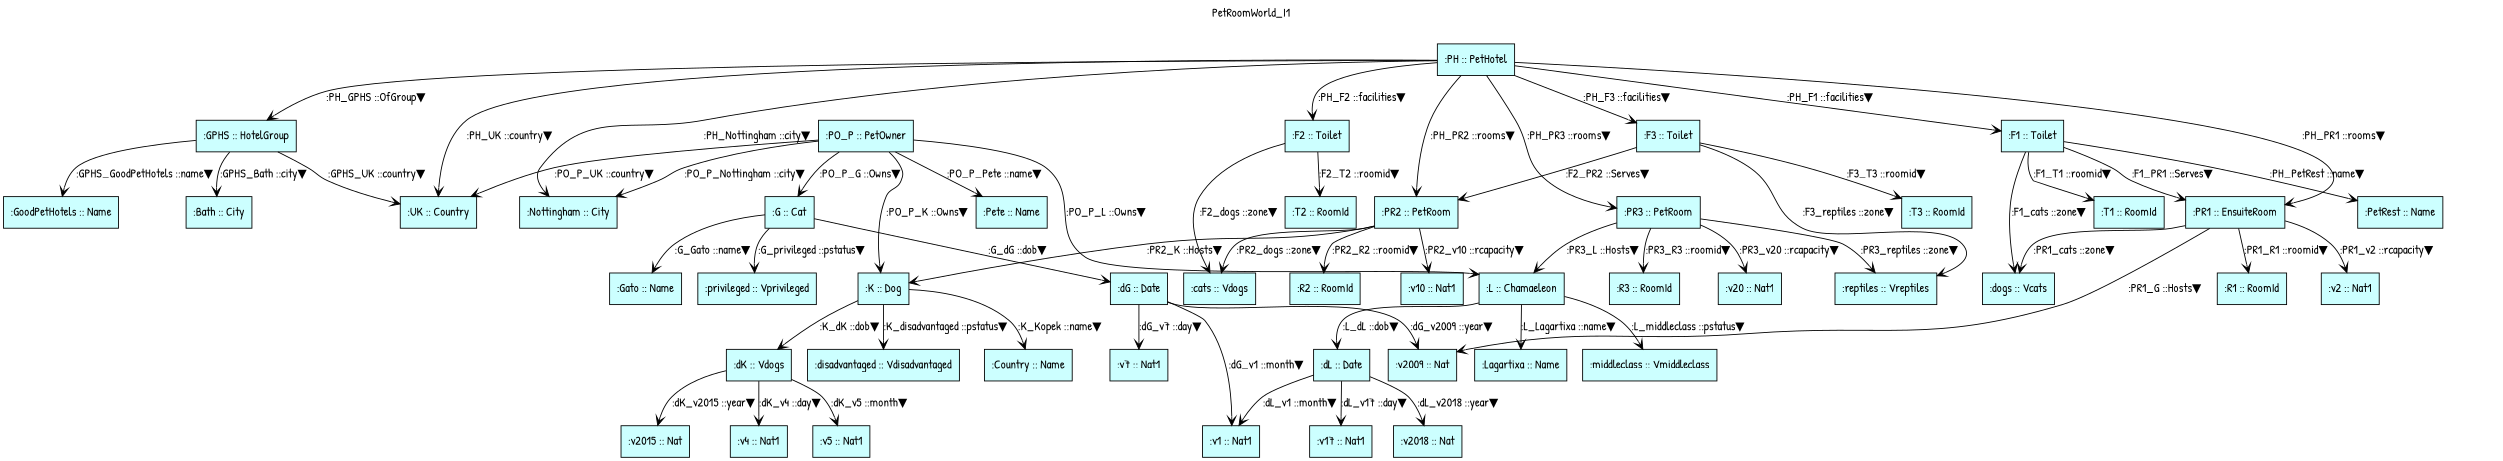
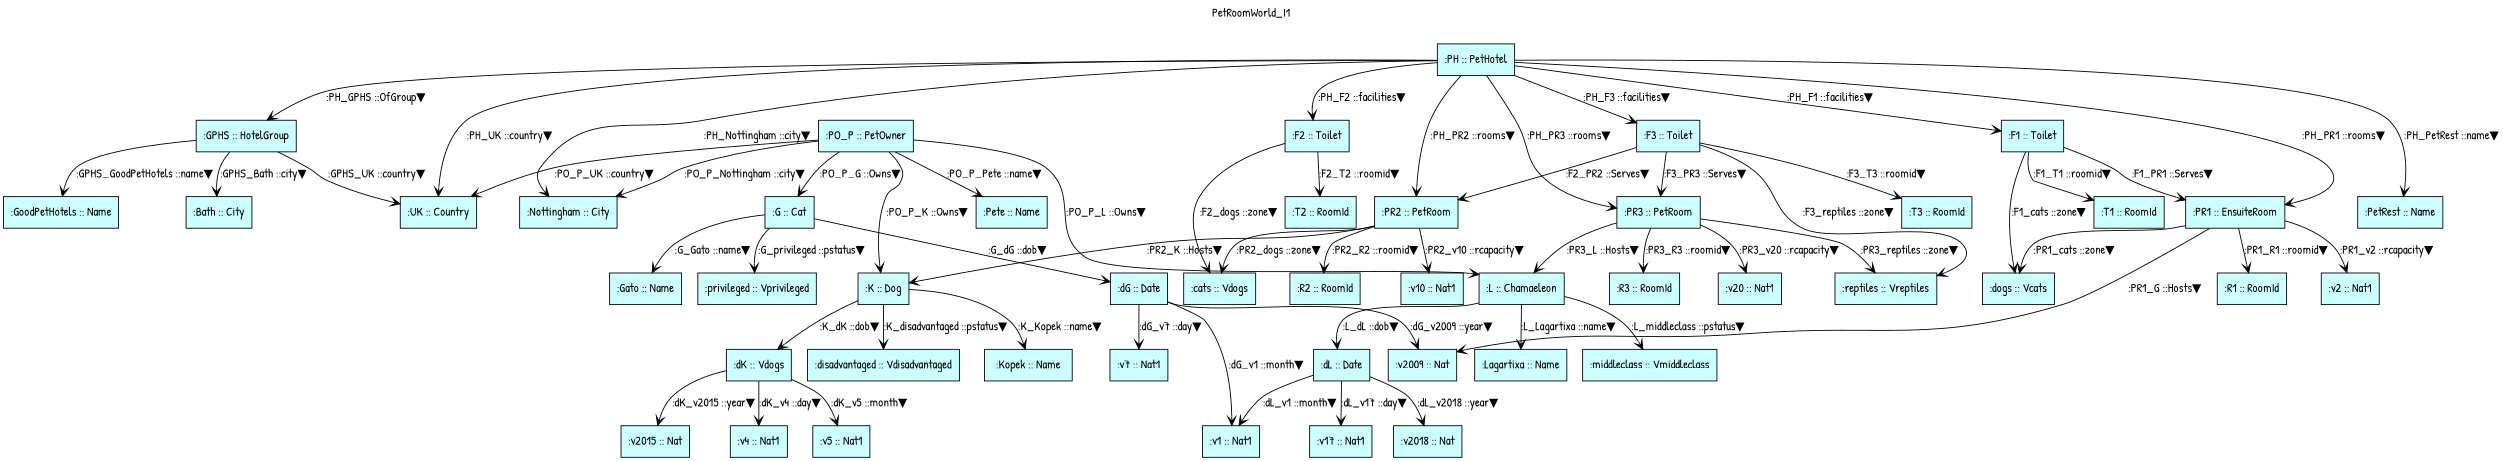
edge ":F1 :: Toilet" -> ":PetRest :: Name": now ":PH :: PetHotel" -> ":PetRest :: Name"
edge ":F3 :: Toilet" -> ":PR3 :: PetRoom": added, label ":F3_PR3 ::Serves▼"
node ":Country :: Name": label ":Country :: Name" -> ":Kopek :: Name"
